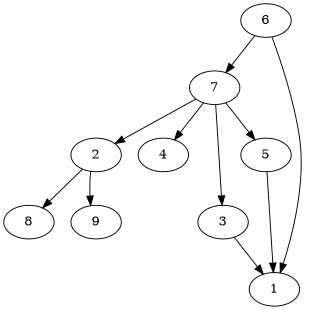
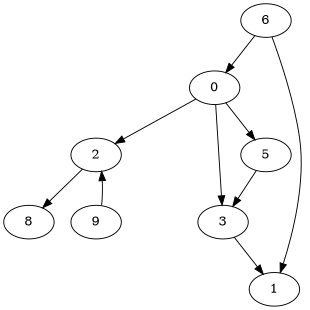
node "7": label "7" -> "0"
node "4": removed
edge "2" -> "9": reversed
edge "5" -> "1": now "5" -> "3"
